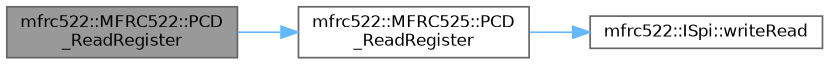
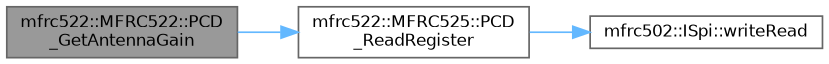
node "mfrc522::MFRC522::PCD _ReadRegister": label "mfrc522::MFRC522::PCD _ReadRegister" -> "mfrc522::MFRC522::PCD _GetAntennaGain"
node "mfrc522::ISpi::writeRead": label "mfrc522::ISpi::writeRead" -> "mfrc502::ISpi::writeRead"
